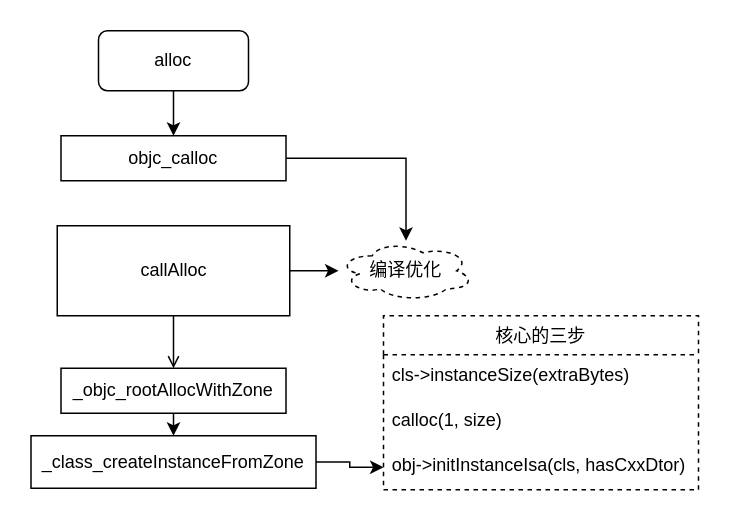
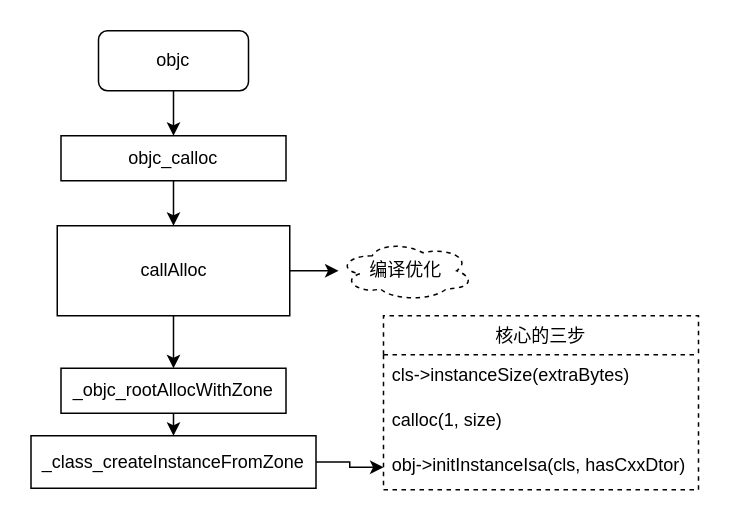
node "alloc": label "alloc" -> "objc"
edge "objc_calloc" -> "编译优化": now "objc_calloc" -> "callAlloc"
edge "callAlloc" -> "_objc_rootAllocWithZone": arrowhead open -> classic
